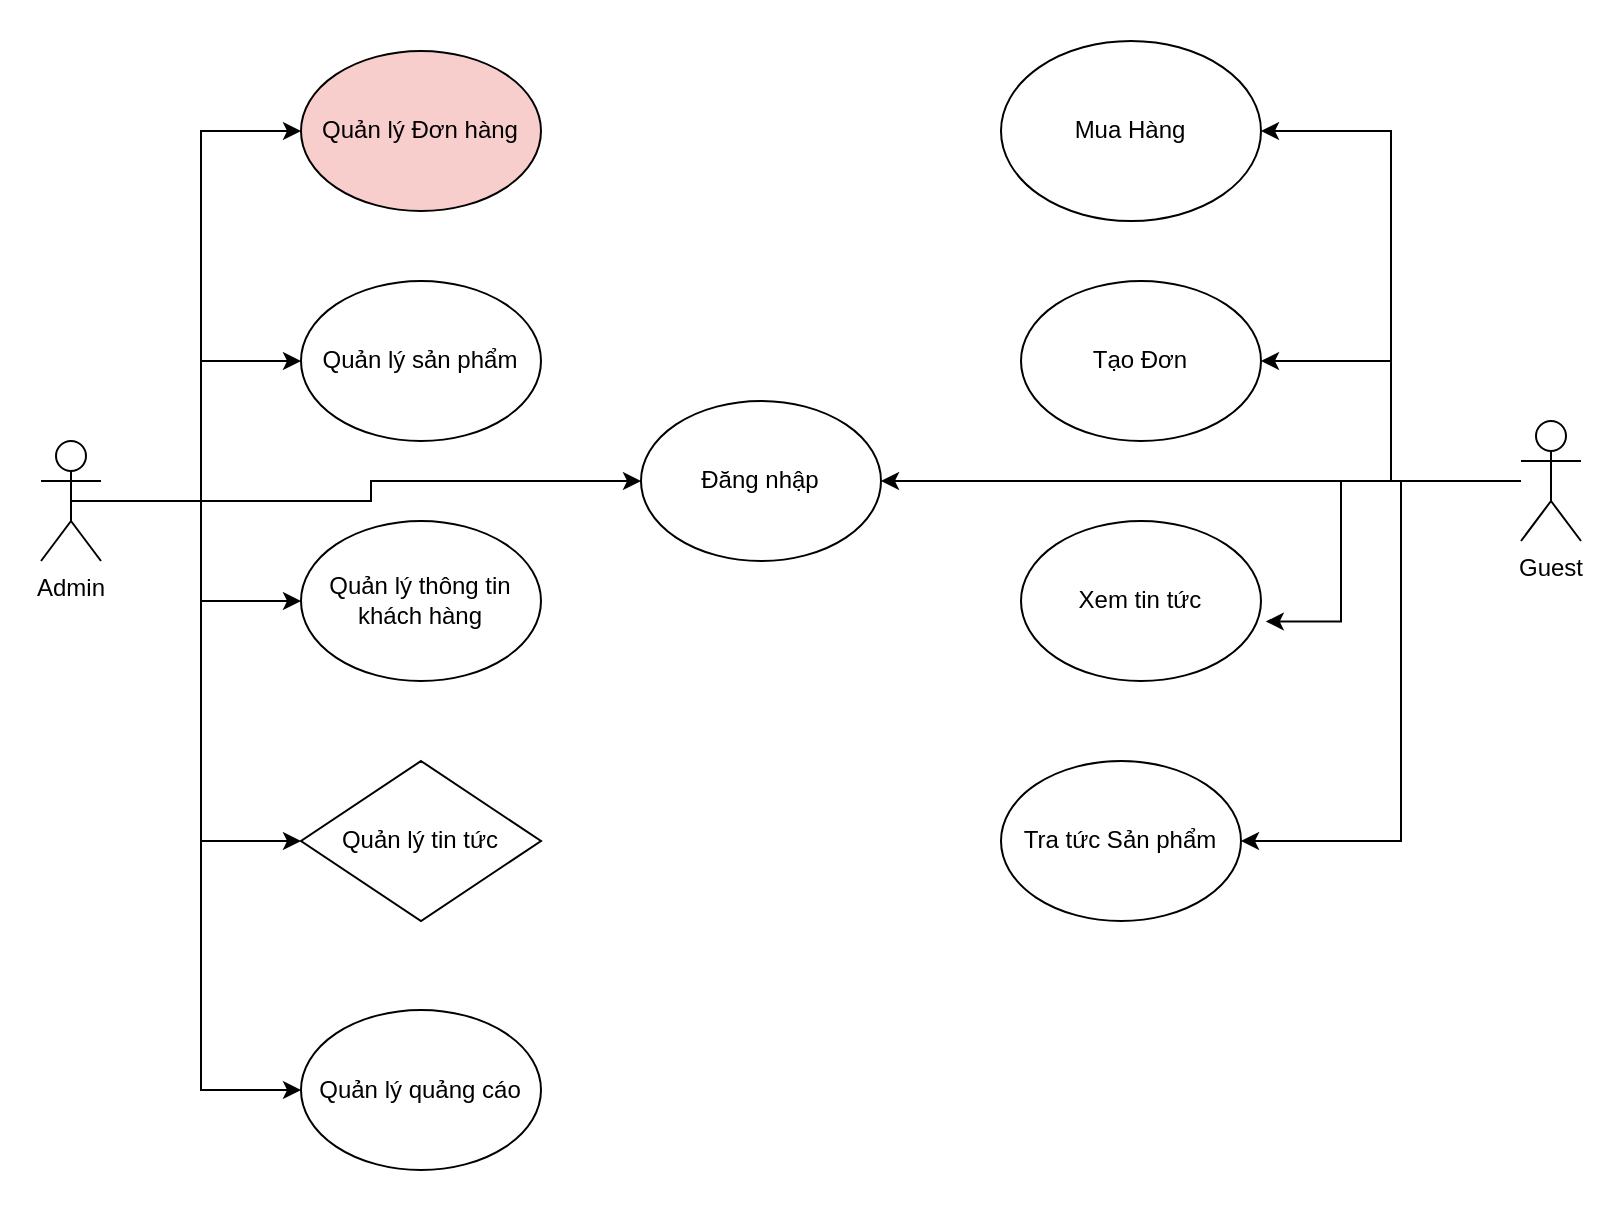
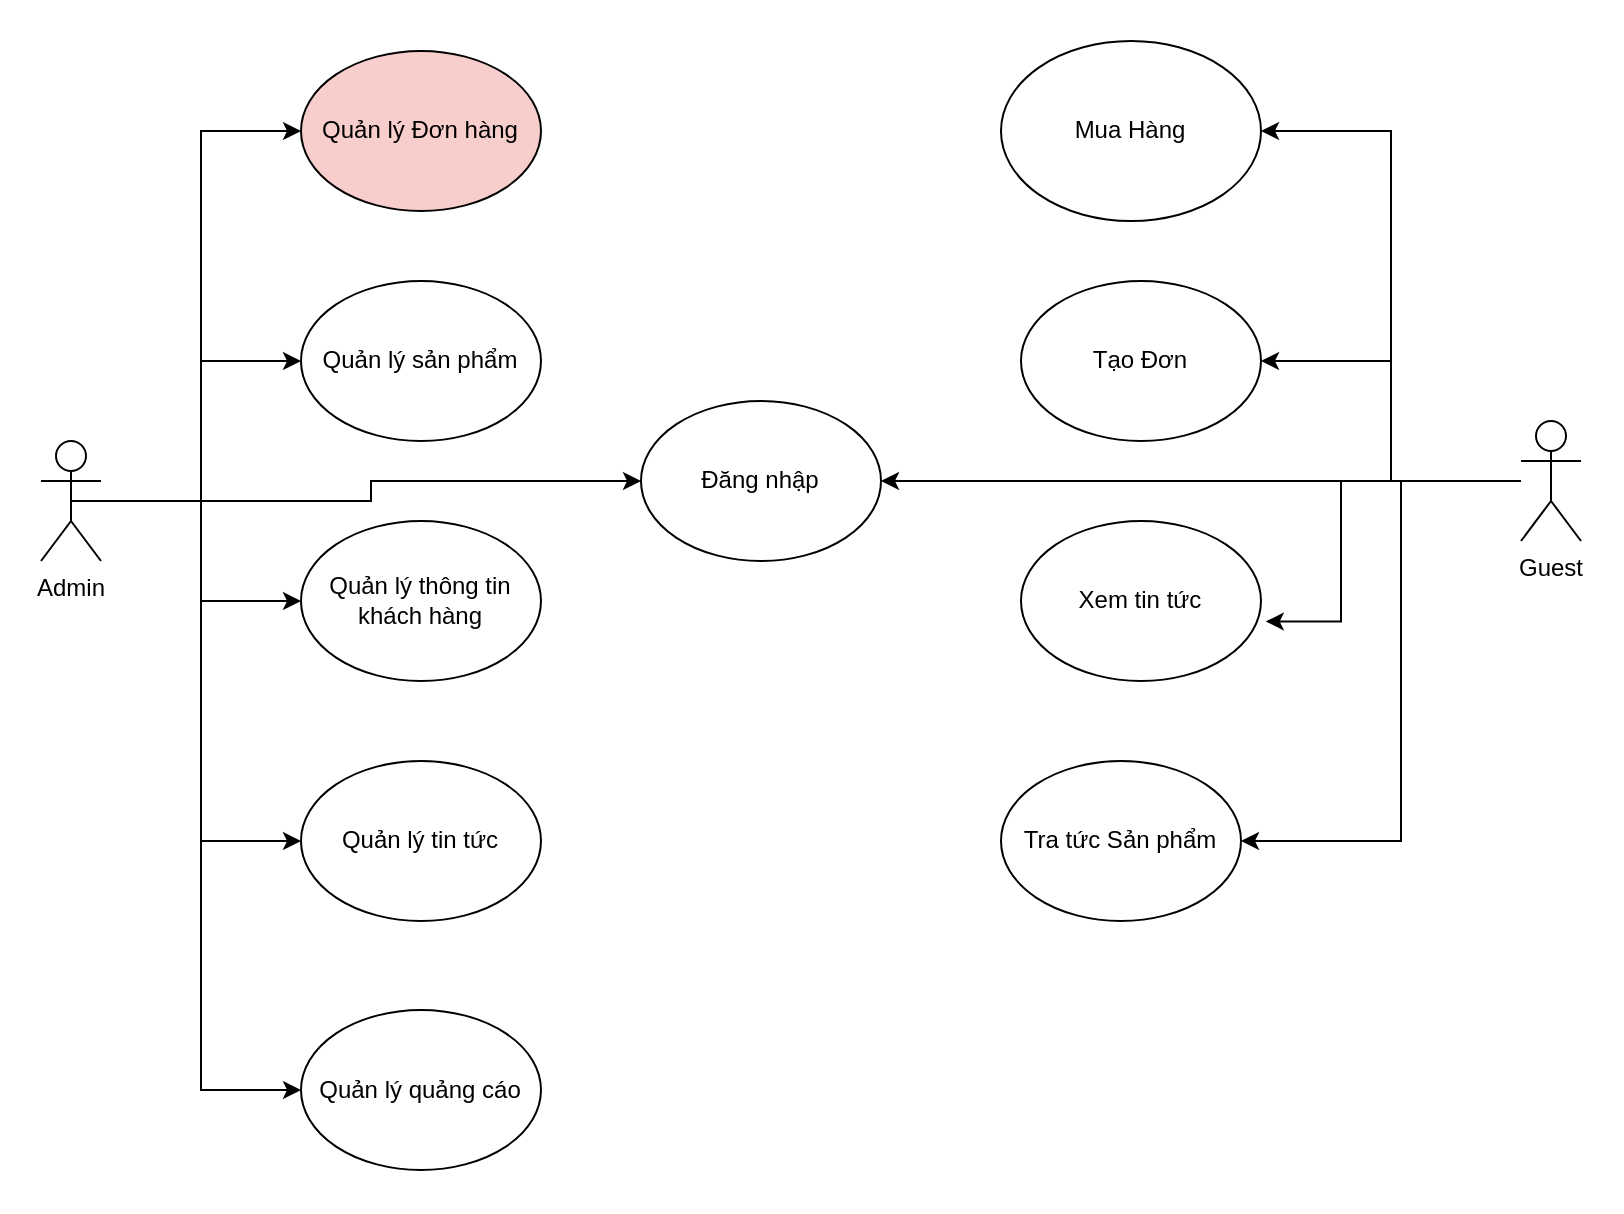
node "Quản lý tin tức": shape diamond -> ellipse
